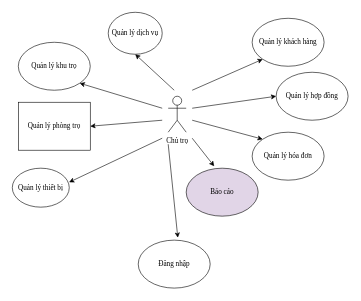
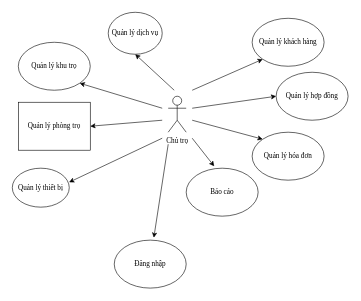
node "Báo cáo": fillcolor #e1d5e7 -> #ffffff
node "Đăng nhập": moved (174, 264) -> (150, 264)
